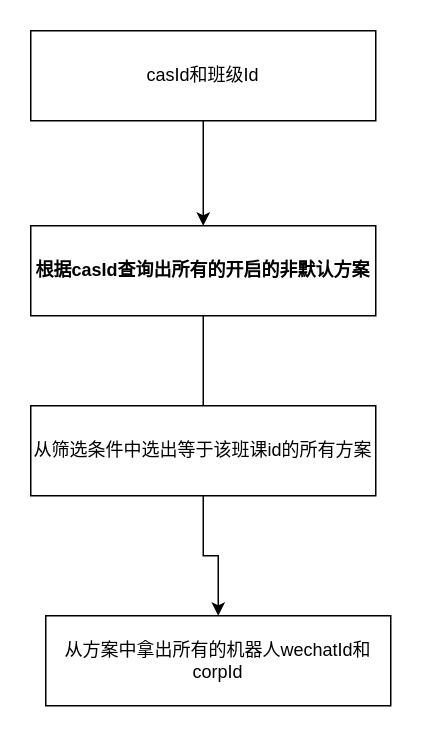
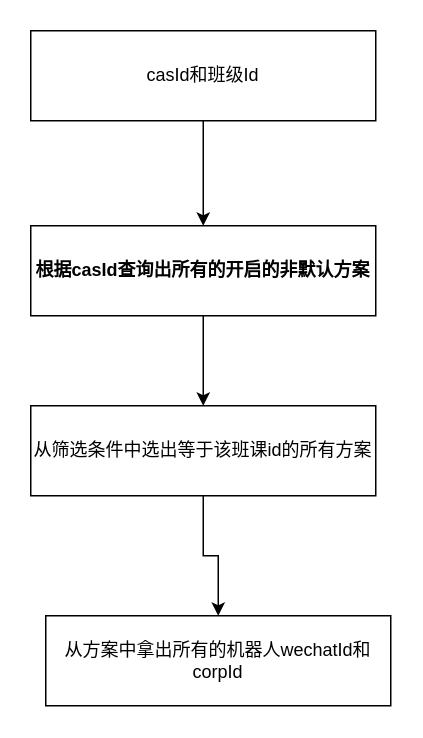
edge "根据casId查询出所有的开启的非默认方案" -- "从筛选条件中选出等于该班课id的所有方案": arrowhead none -> classic
